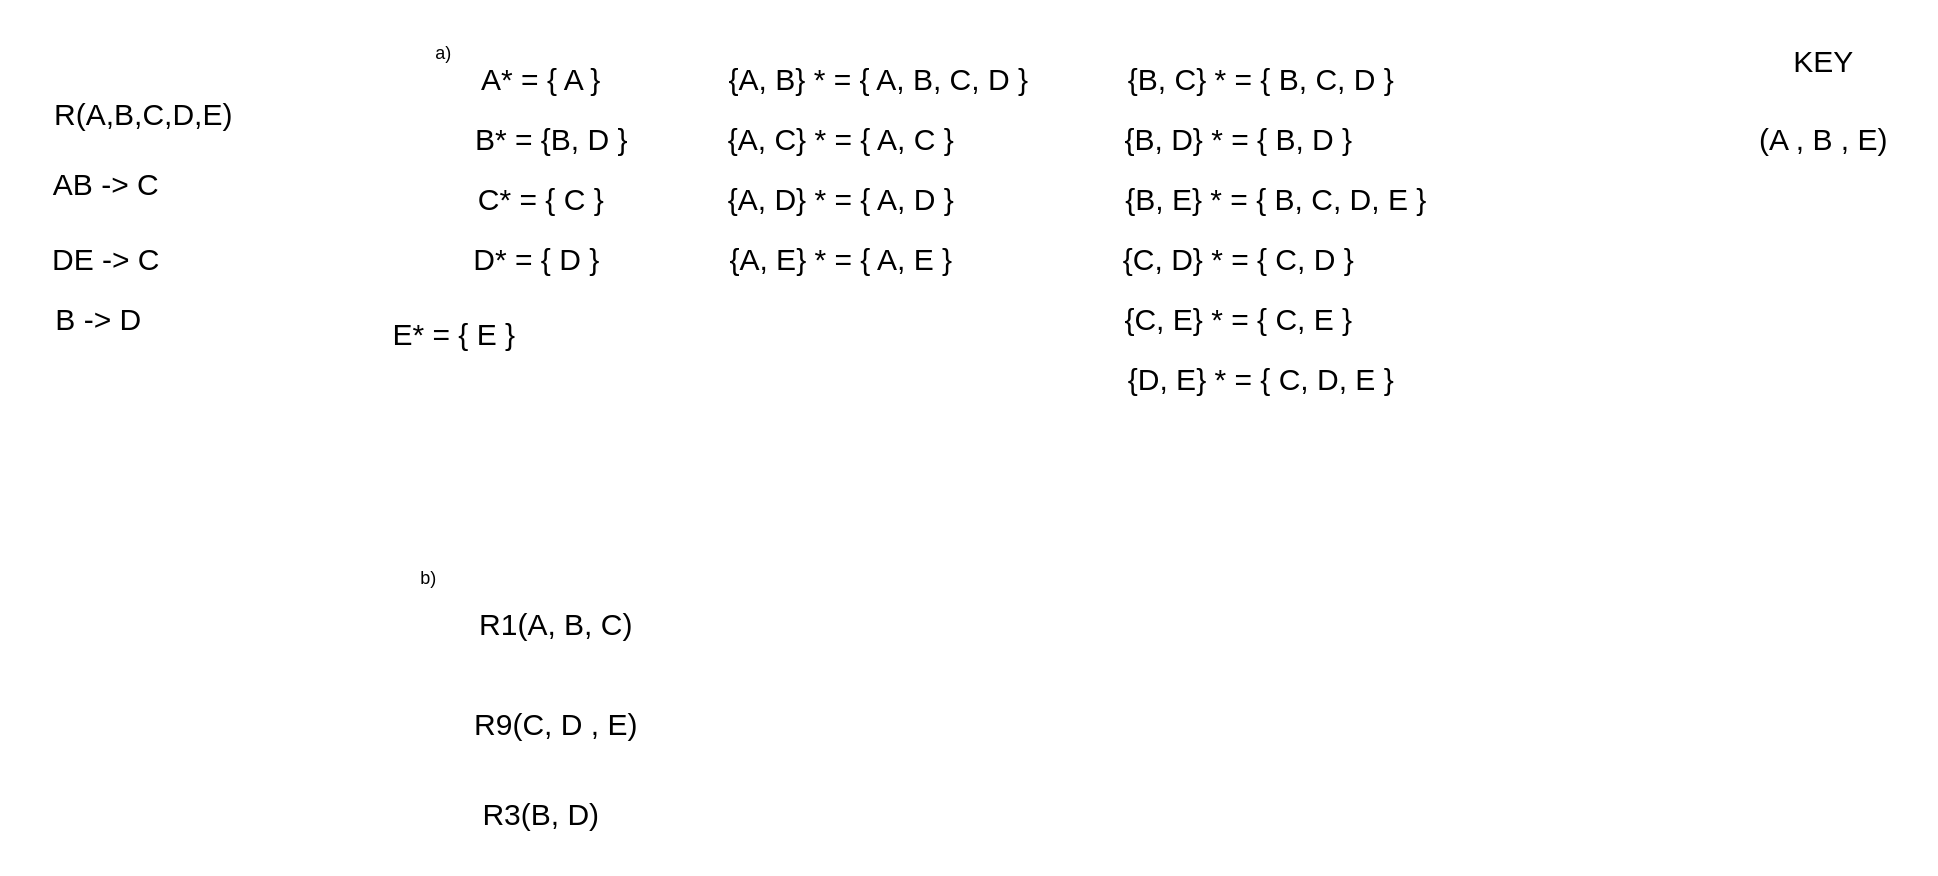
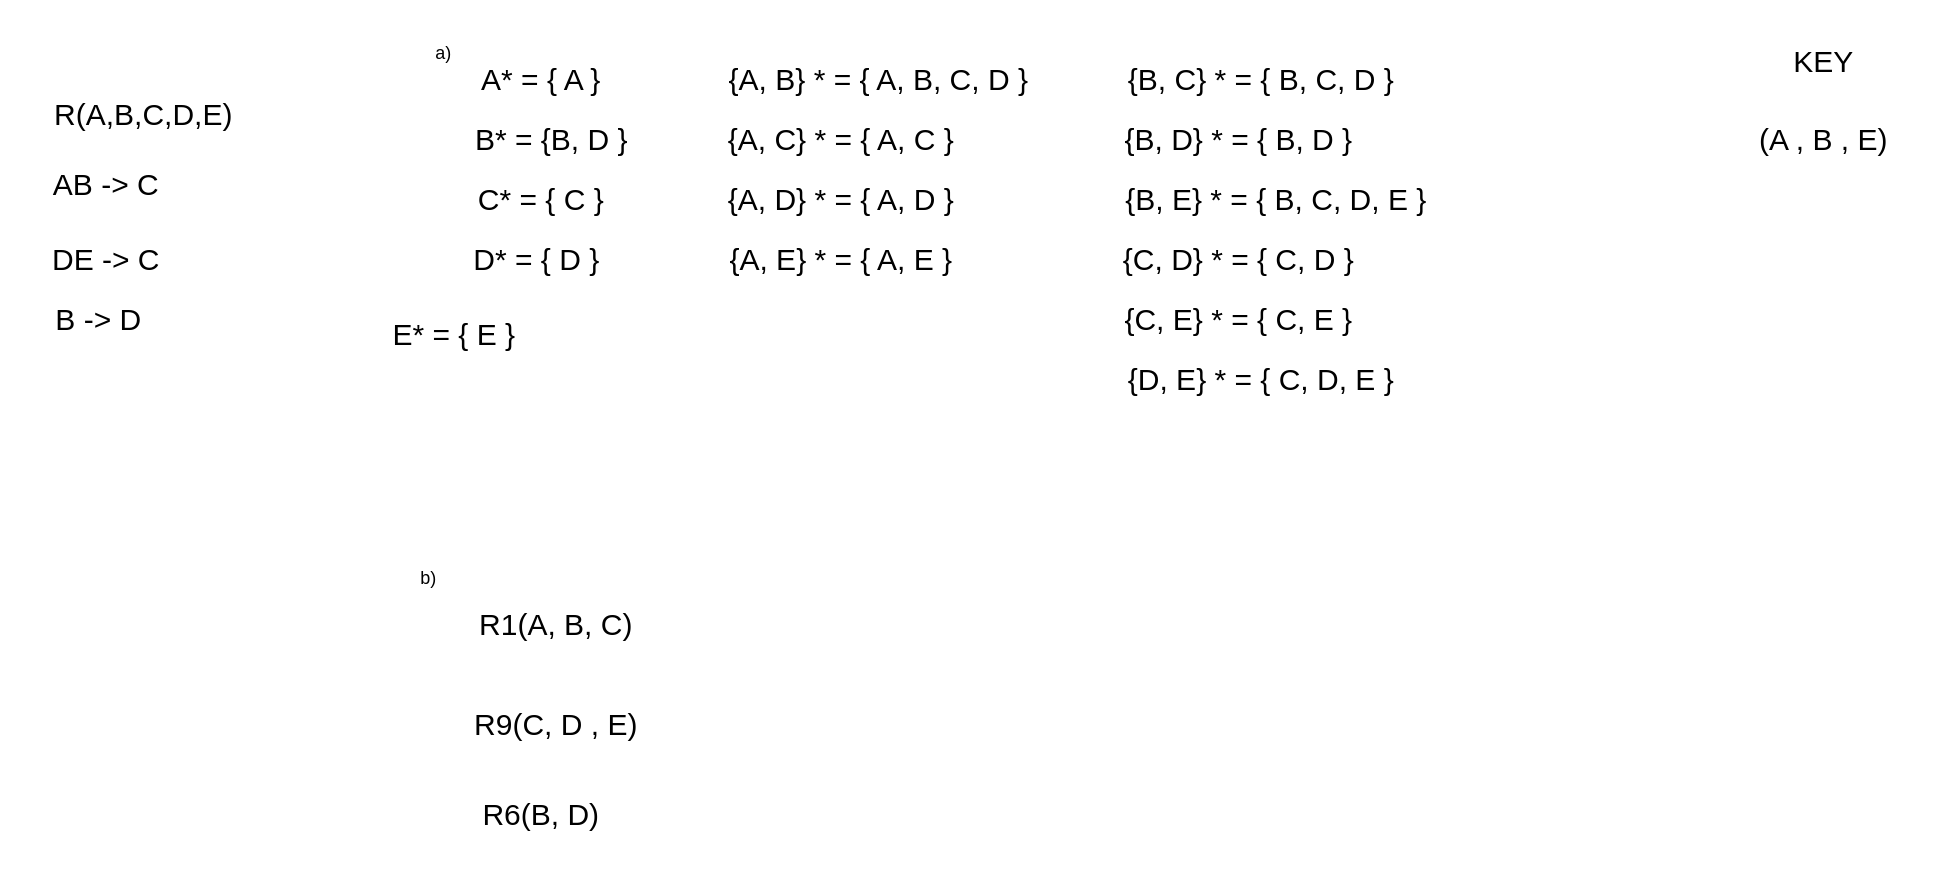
node "R3(B, D)": label "R3(B, D)" -> "R6(B, D)"
